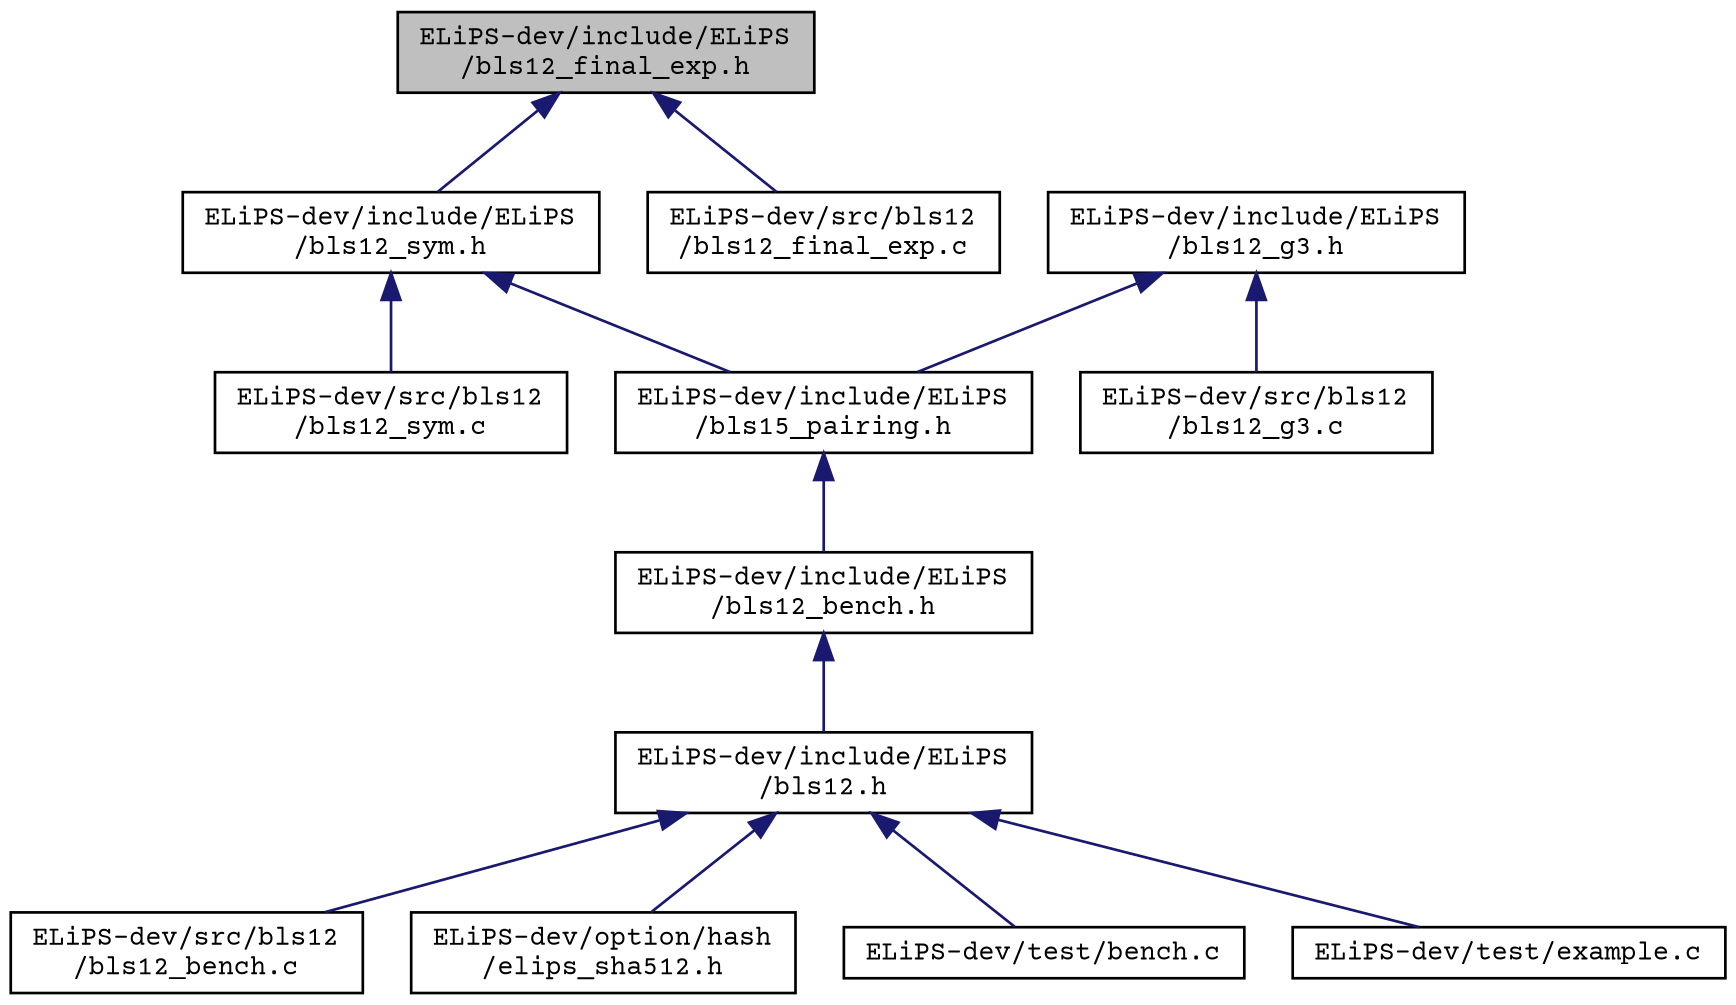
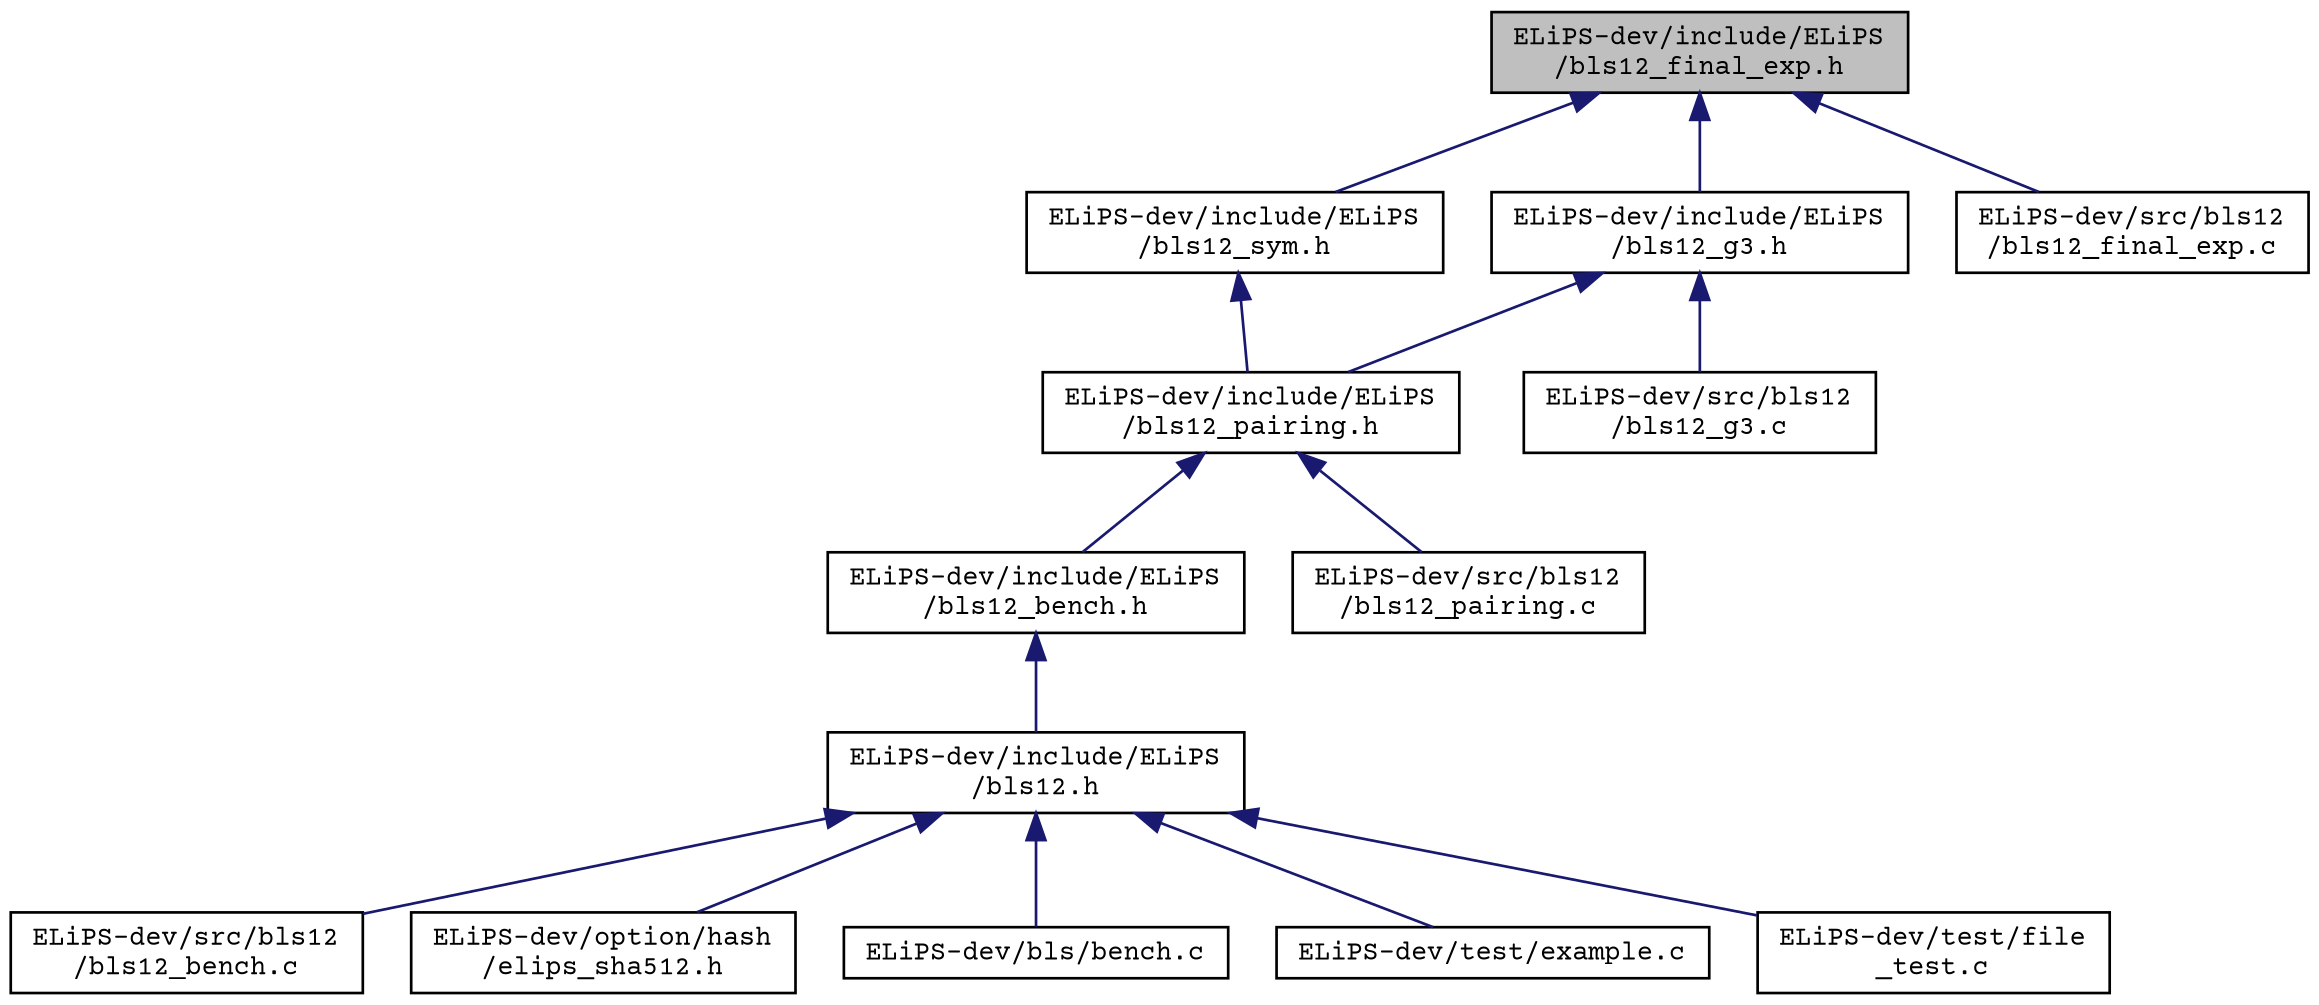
edge "ELiPS-dev/include/ELiPS /bls12_g3.h" -> "ELiPS-dev/include/ELiPS /bls12_final_exp.h": added
node "ELiPS-dev/src/bls12 /bls12_sym.c": removed
node "ELiPS-dev/include/ELiPS /bls15_pairing.h": label "ELiPS-dev/include/ELiPS /bls15_pairing.h" -> "ELiPS-dev/include/ELiPS /bls12_pairing.h"
node "ELiPS-dev/src/bls12 /bls12_pairing.c": added
node "ELiPS-dev/test/bench.c": label "ELiPS-dev/test/bench.c" -> "ELiPS-dev/bls/bench.c"
node "ELiPS-dev/test/file _test.c": added
